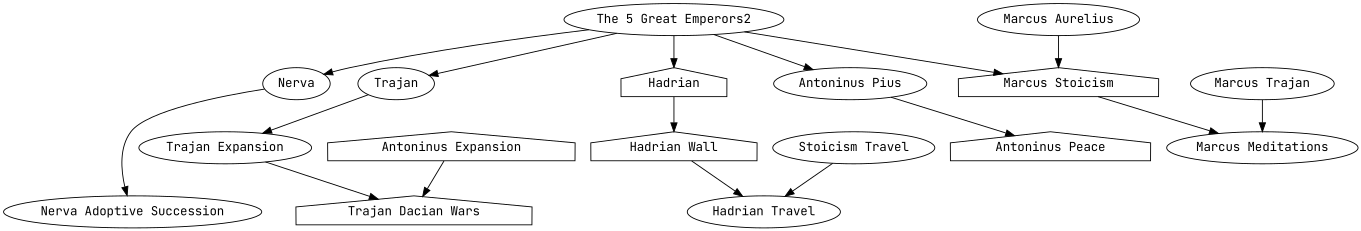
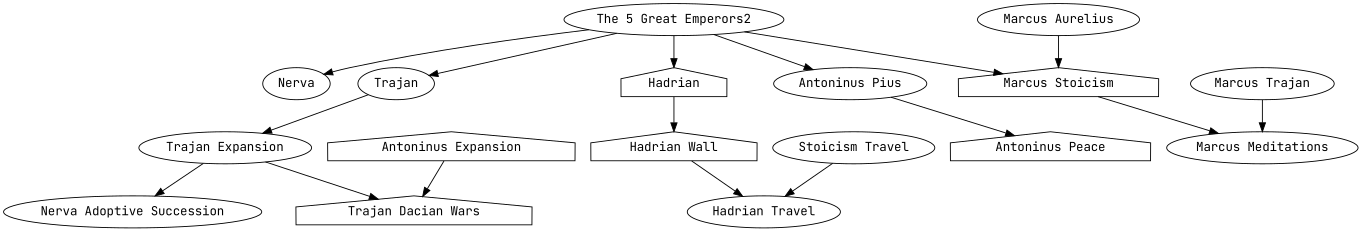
edge "Nerva" -> "Nerva Adoptive Succession": now "Trajan Expansion" -> "Nerva Adoptive Succession"
